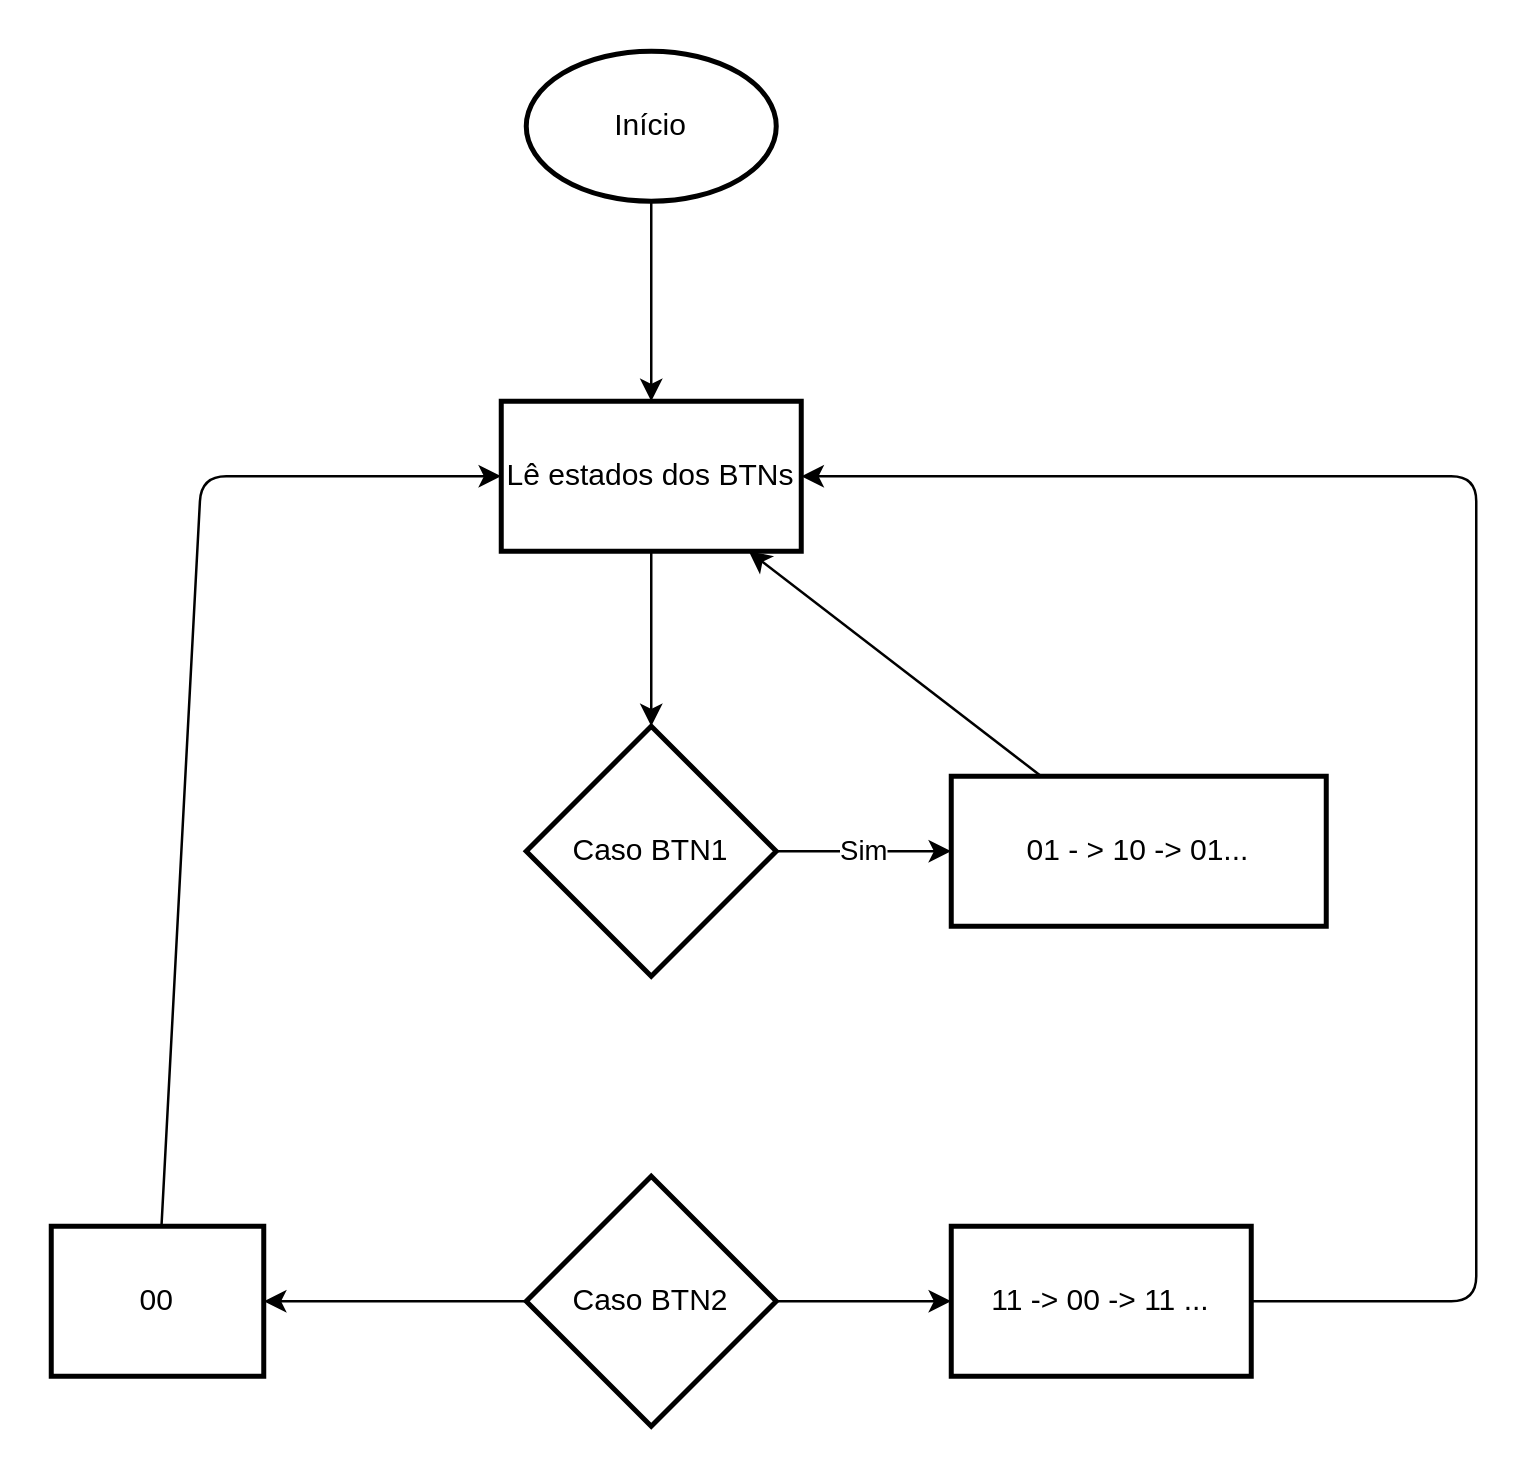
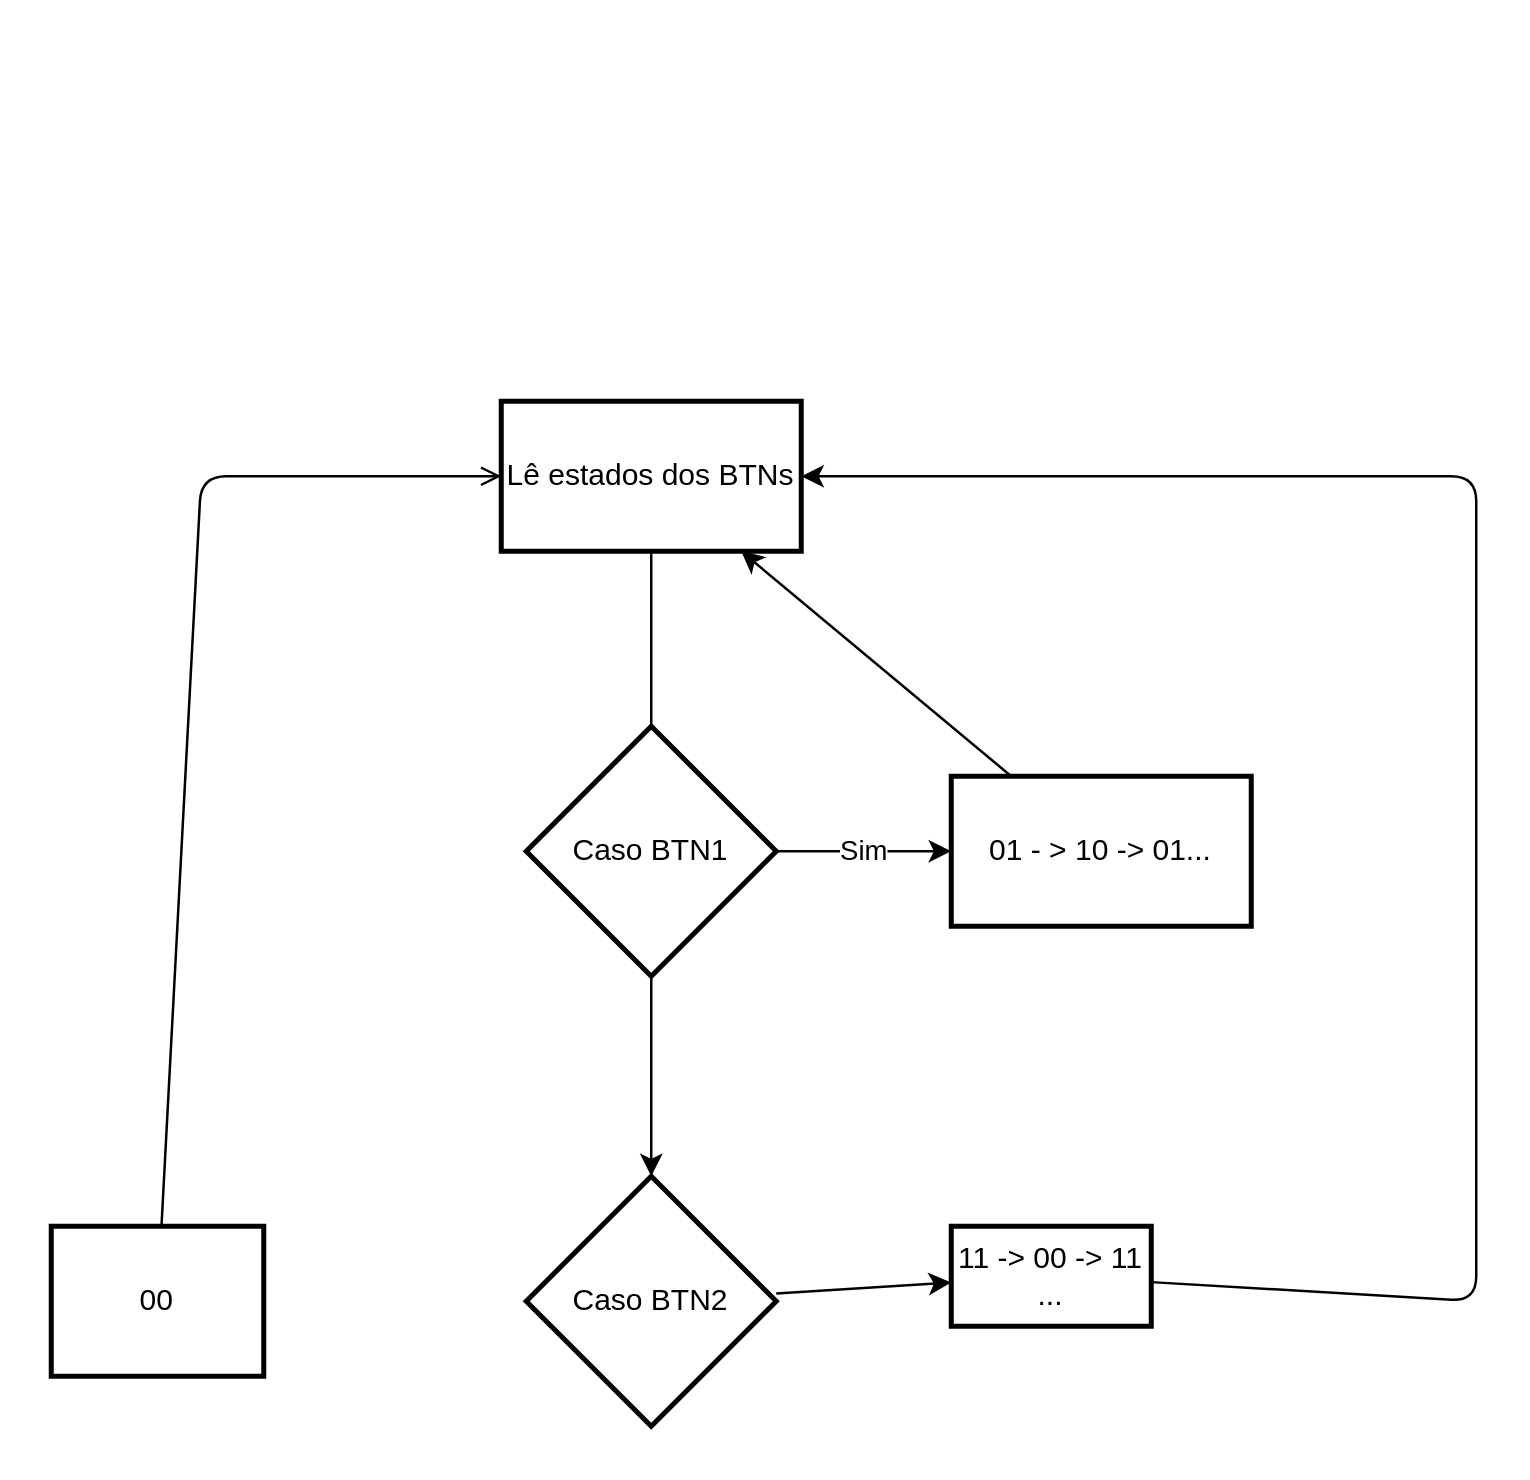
node "Início": removed
edge "Início" -> "Lê estados dos BTNs": removed
edge "00" -> "Lê estados dos BTNs": arrowhead classic -> open
edge "Lê estados dos BTNs" -> "Caso BTN1": arrowhead classic -> none
node "01 - > 10 -> 01...": size 375x150 -> 300x150
edge "Caso BTN1" -> "Caso BTN2": added
edge "Caso BTN2" -> "00": removed
node "11 -> 00 -> 11 ...": size 300x150 -> 200x100
